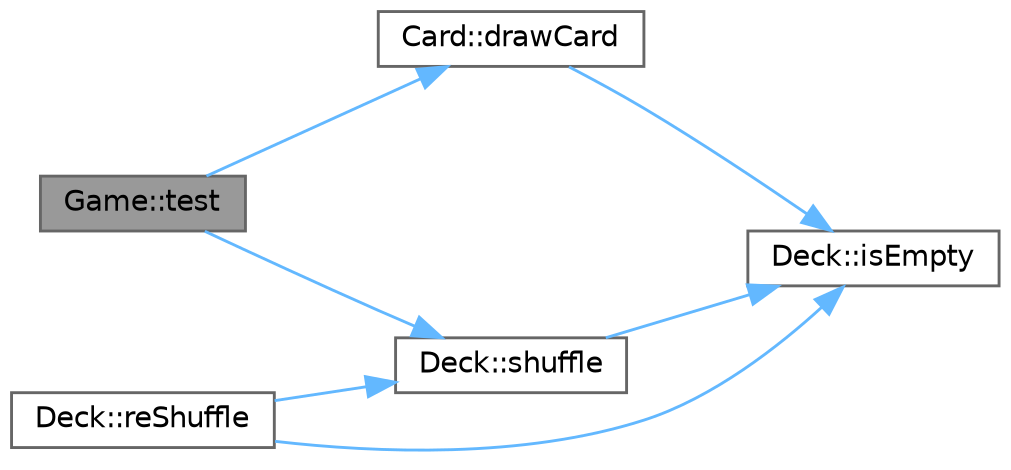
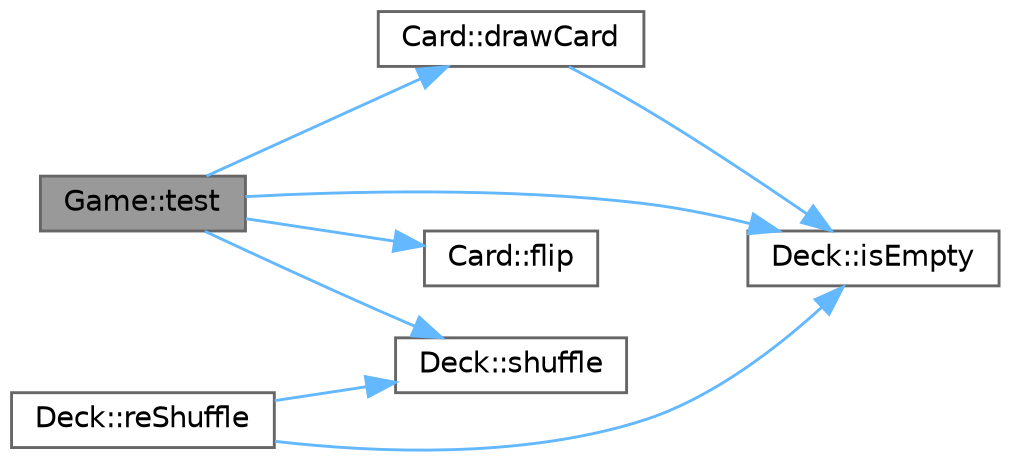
node "Card::flip": added
edge "Deck::shuffle" -> "Deck::isEmpty": now "Game::test" -> "Deck::isEmpty"
